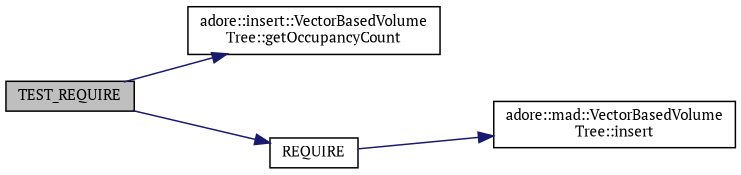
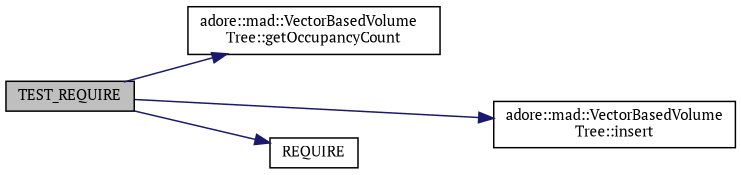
node "adore::insert::VectorBasedVolume Tree::getOccupancyCount": label "adore::insert::VectorBasedVolume Tree::getOccupancyCount" -> "adore::mad::VectorBasedVolume Tree::getOccupancyCount"
edge "REQUIRE" -> "adore::mad::VectorBasedVolume Tree::insert": now "TEST_REQUIRE" -> "adore::mad::VectorBasedVolume Tree::insert"
